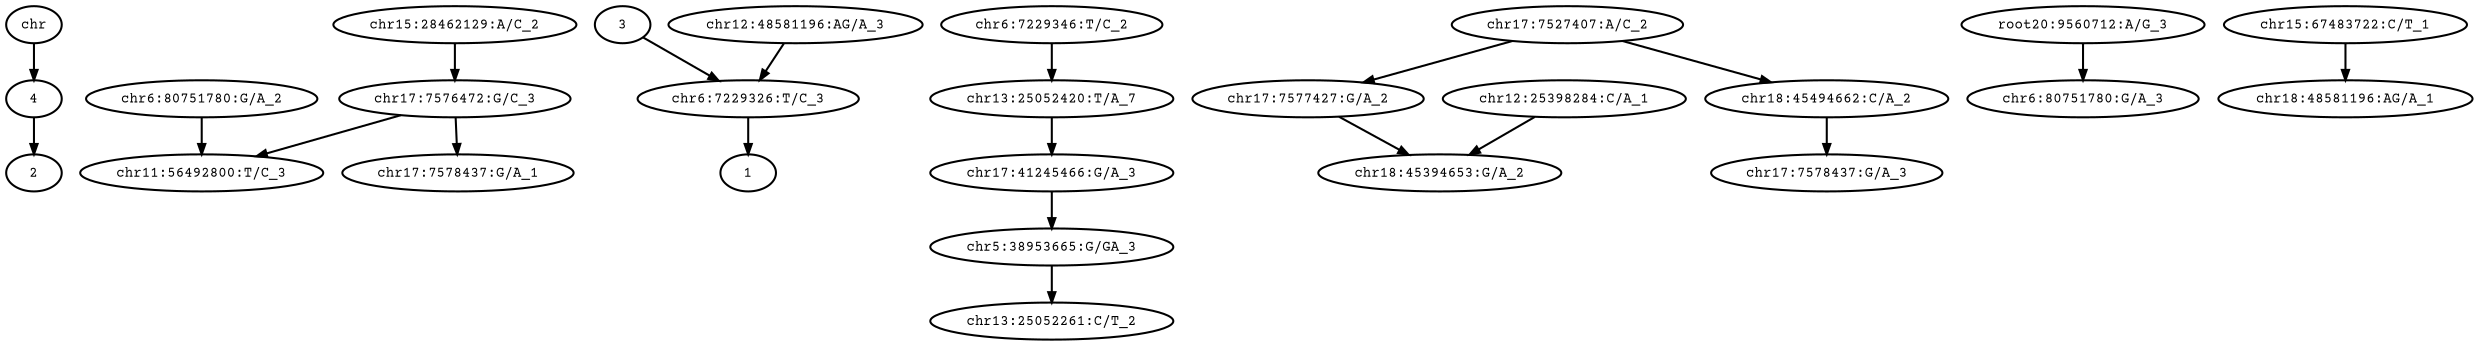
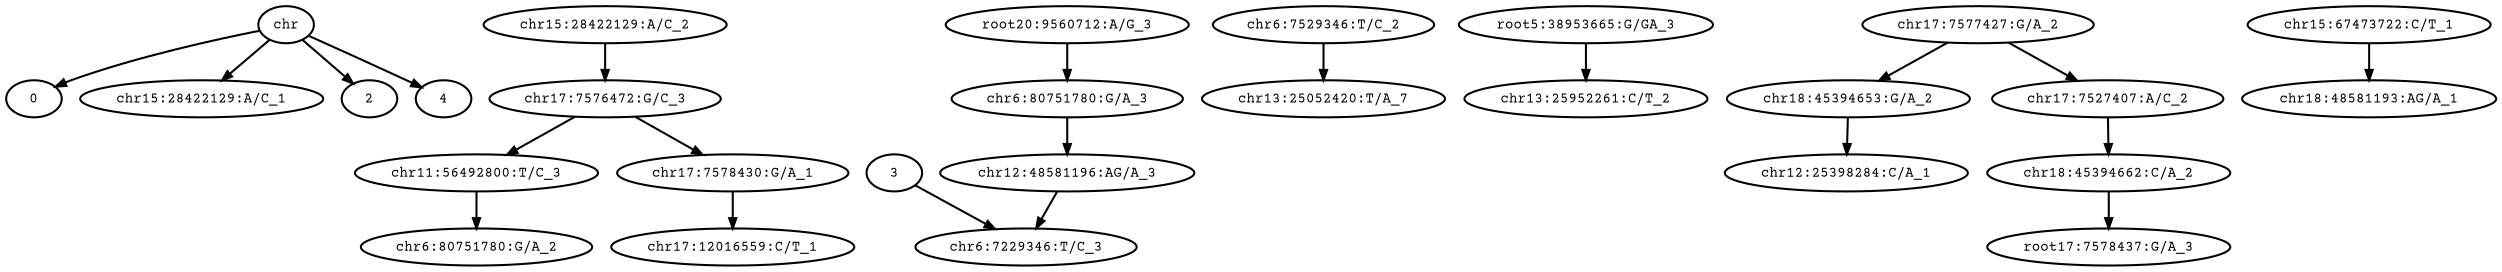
node "chr15:28462129:A/C_2": label "chr15:28462129:A/C_2" -> "chr15:28422129:A/C_2"
node "chr6:7229346:T/C_2": label "chr6:7229346:T/C_2" -> "chr6:7529346:T/C_2"
node "chr15:67483722:C/T_1": label "chr15:67483722:C/T_1" -> "chr15:67473722:C/T_1"
edge "chr17:7527407:A/C_2" -> "chr17:7577427:G/A_2": reversed
node "0": added
node "chr15:28422129:A/C_1": added
node "chr6:7229326:T/C_3": label "chr6:7229326:T/C_3" -> "chr6:7229346:T/C_3"
node "chr18:45494662:C/A_2": label "chr18:45494662:C/A_2" -> "chr18:45394662:C/A_2"
node "chr18:48581196:AG/A_1": label "chr18:48581196:AG/A_1" -> "chr18:48581193:AG/A_1"
edge "4" -> "2": now "chr" -> "2"
edge "chr6:80751780:G/A_2" -> "chr11:56492800:T/C_3": reversed
edge "chr6:80751780:G/A_3" -> "chr12:48581196:AG/A_3": added
edge "chr12:25398284:C/A_1" -> "chr18:45394653:G/A_2": reversed
node "chr17:7578437:G/A_1": label "chr17:7578437:G/A_1" -> "chr17:7578430:G/A_1"
node "1": removed
node "chr17:41245466:G/A_3": removed
node "chr17:7578437:G/A_3": label "chr17:7578437:G/A_3" -> "root17:7578437:G/A_3"
node "chr17:12016559:C/T_1": added
node "chr5:38953665:G/GA_3": label "chr5:38953665:G/GA_3" -> "root5:38953665:G/GA_3"
node "chr13:25052261:C/T_2": label "chr13:25052261:C/T_2" -> "chr13:25952261:C/T_2"
